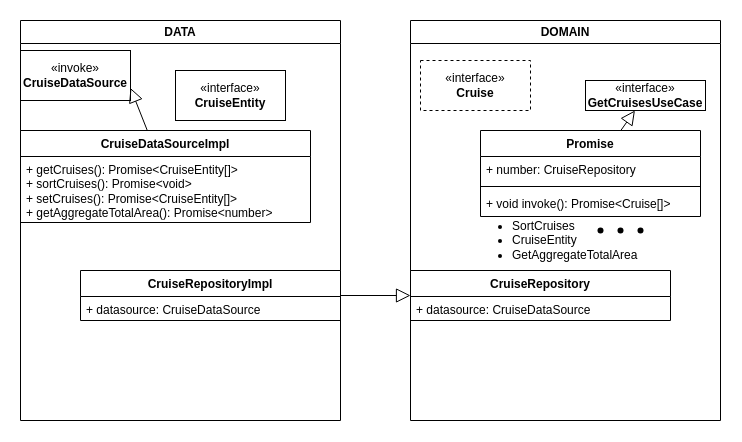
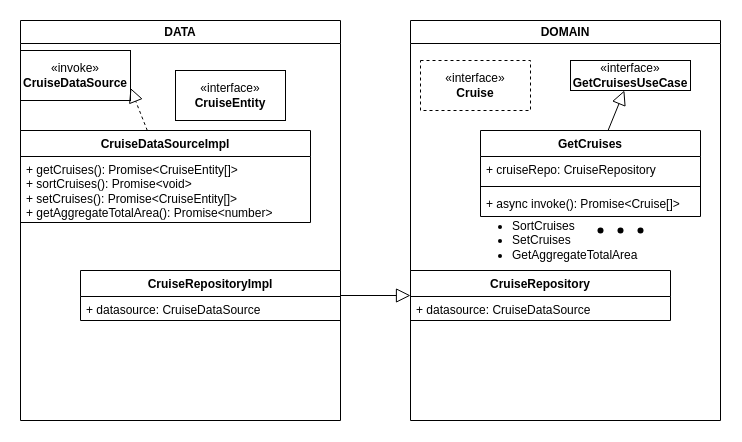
node "«interface» GetCruisesUseCase": moved (646, 96) -> (631, 76)
edge "CruiseDataSourceImpl" -> "«invoke» CruiseDataSource": style solid -> dashed
node "Promise": label "Promise" -> "GetCruises"
node "+ number: CruiseRepository": label "+ number: CruiseRepository" -> "+ cruiseRepo: CruiseRepository"
node "+ void invoke(): Promise<Cruise[]>": label "+ void invoke(): Promise<Cruise[]>" -> "+ async invoke(): Promise<Cruise[]>"
node "SortCruises CruiseEntity GetAggregateTotalArea": label "SortCruises CruiseEntity GetAggregateTotalArea" -> "SortCruises SetCruises GetAggregateTotalArea"
